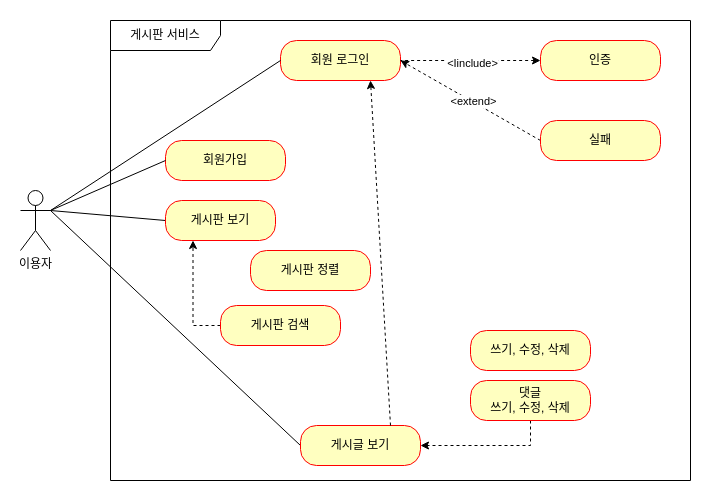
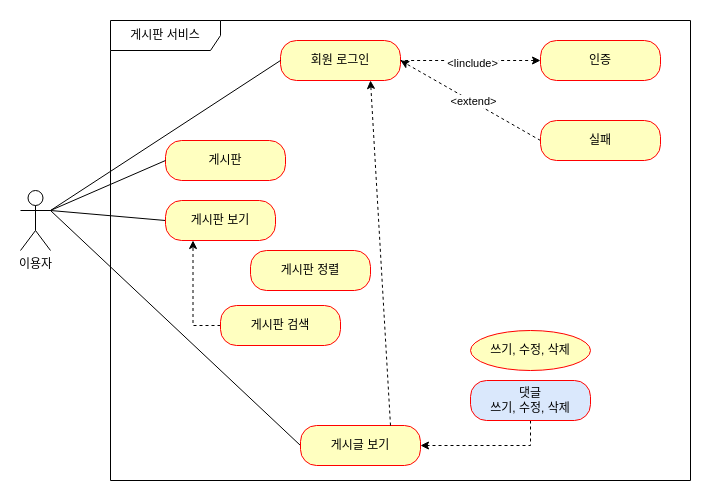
node "회원가입": label "회원가입" -> "게시판"
node "쓰기, 수정, 삭제": shape rounded rectangle -> ellipse
node "댓글 쓰기, 수정, 삭제": fillcolor #ffffc0 -> #dae8fc
